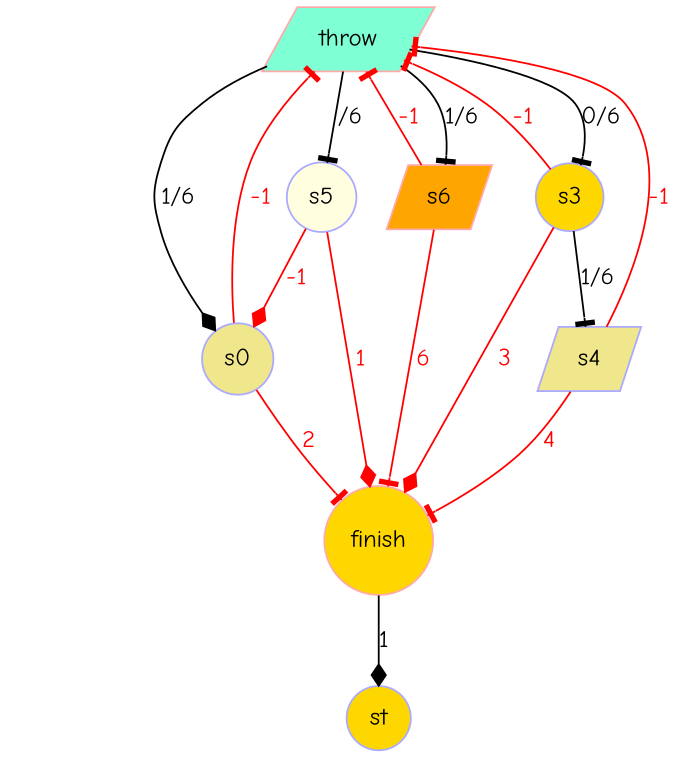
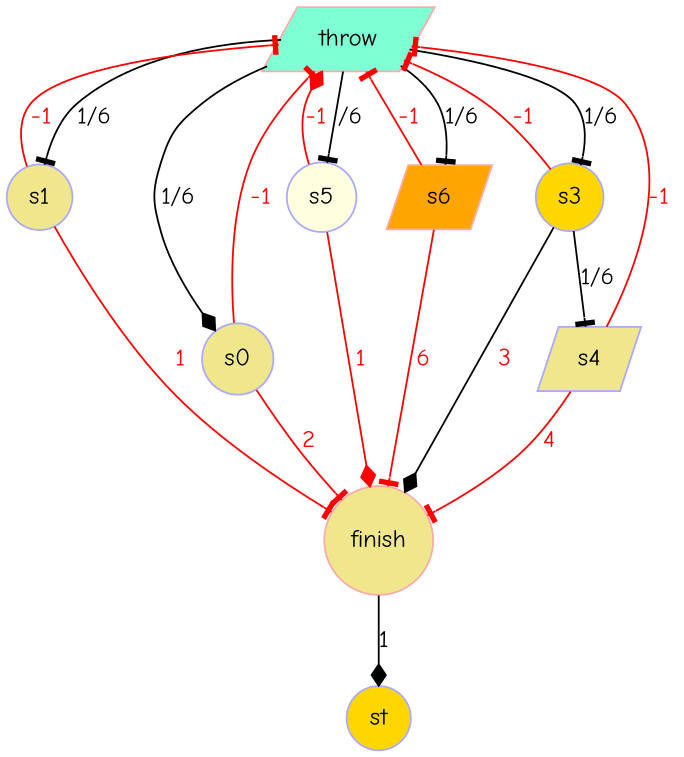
edge "throw" -> "s3": label "0/6" -> "1/6"
node "s1": added
edge "s5" -> "s0": now "s5" -> "throw"
edge "s3" -> "finish": color red -> black
node "finish": fillcolor gold -> khaki
